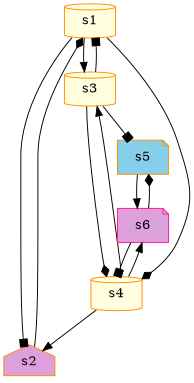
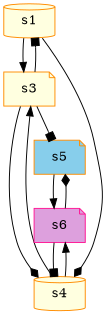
node "s3": shape cylinder -> note
node "s2": removed
